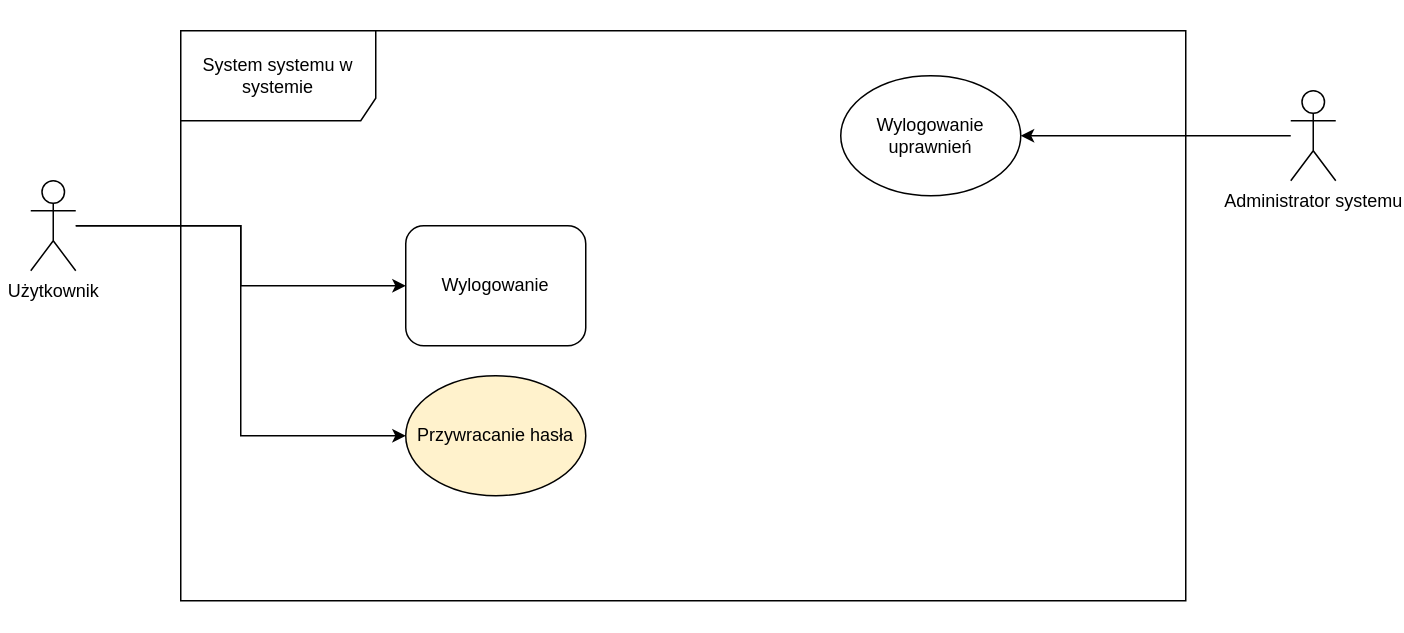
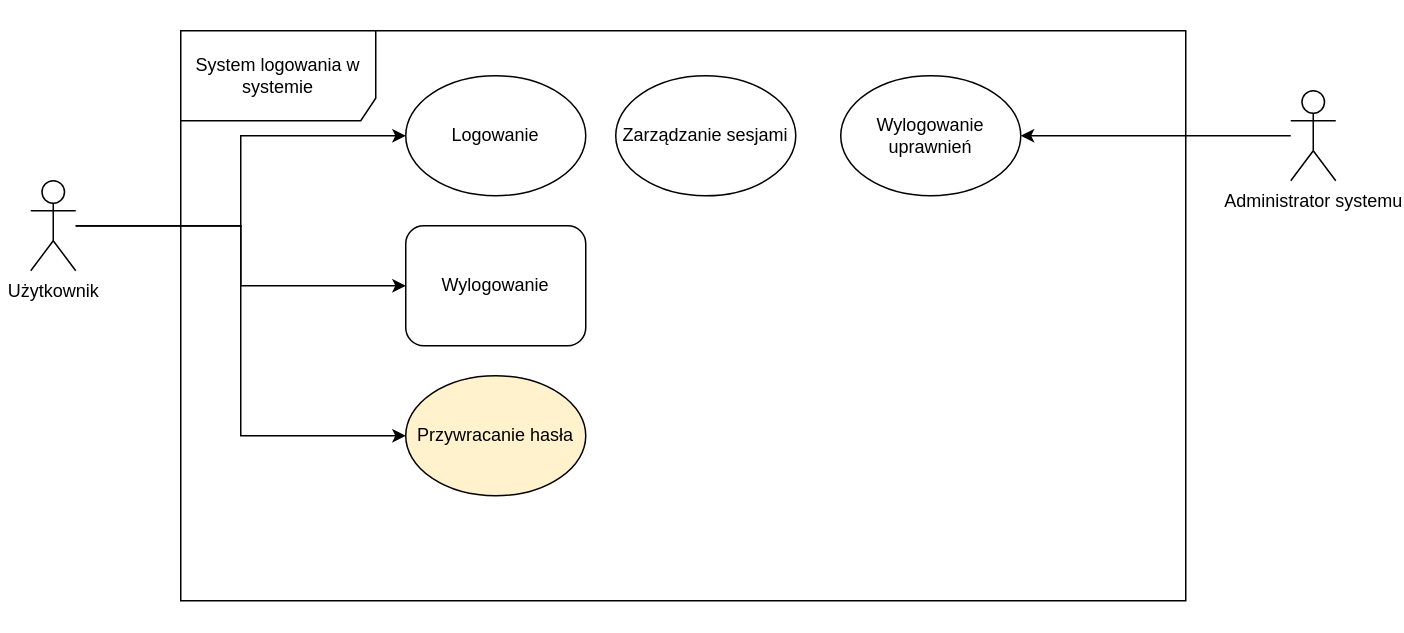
node "System systemu w systemie": label "System systemu w systemie" -> "System logowania w systemie"
edge "Użytkownik" -> "Logowanie": added
node "Logowanie": added
node "Zarządzanie sesjami": added
